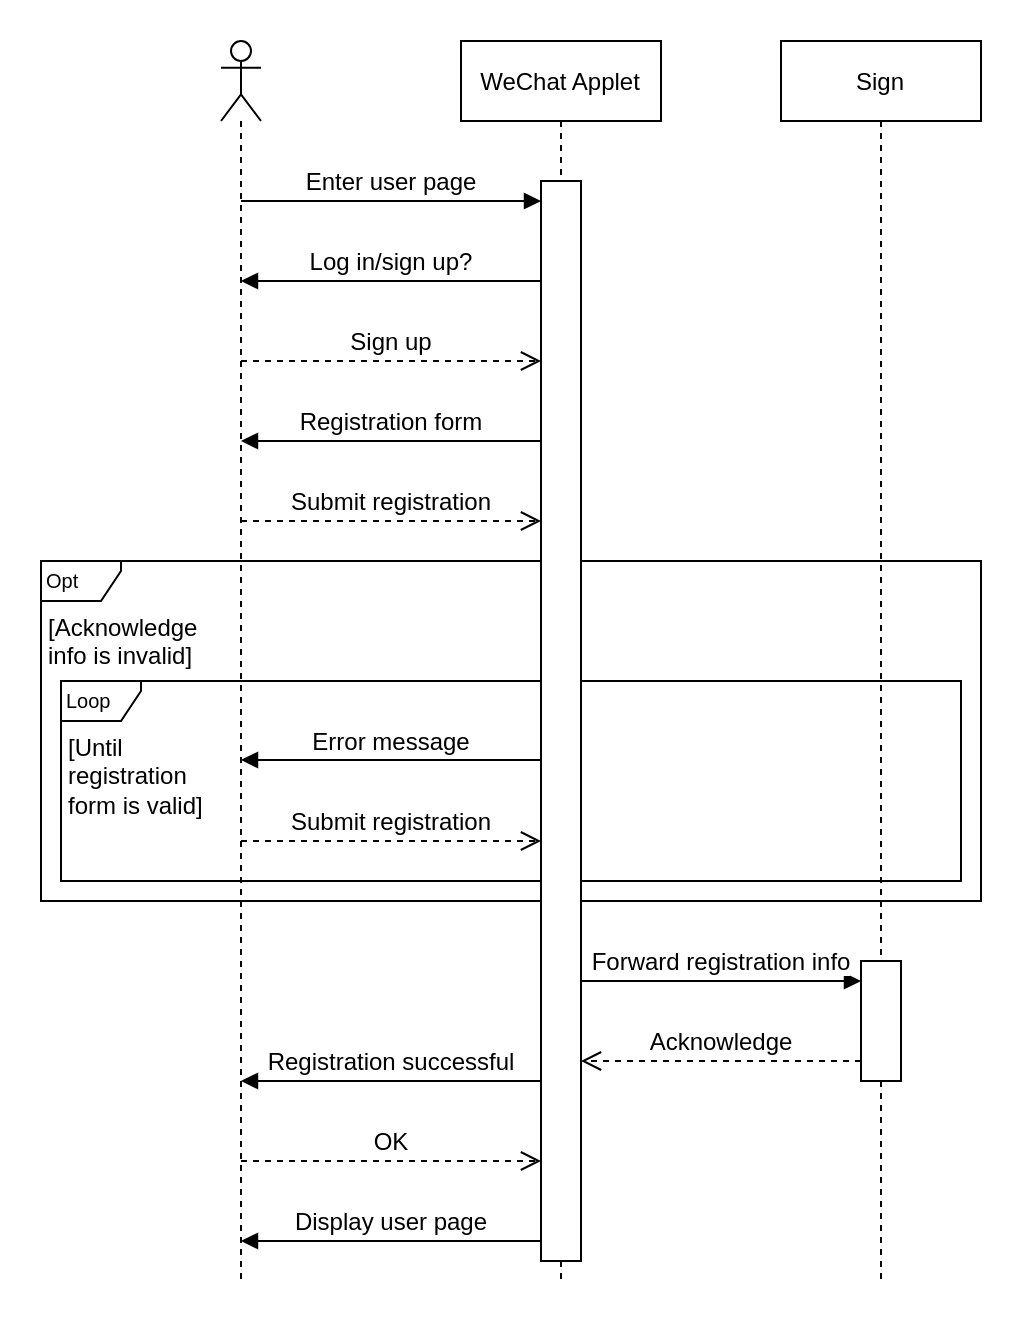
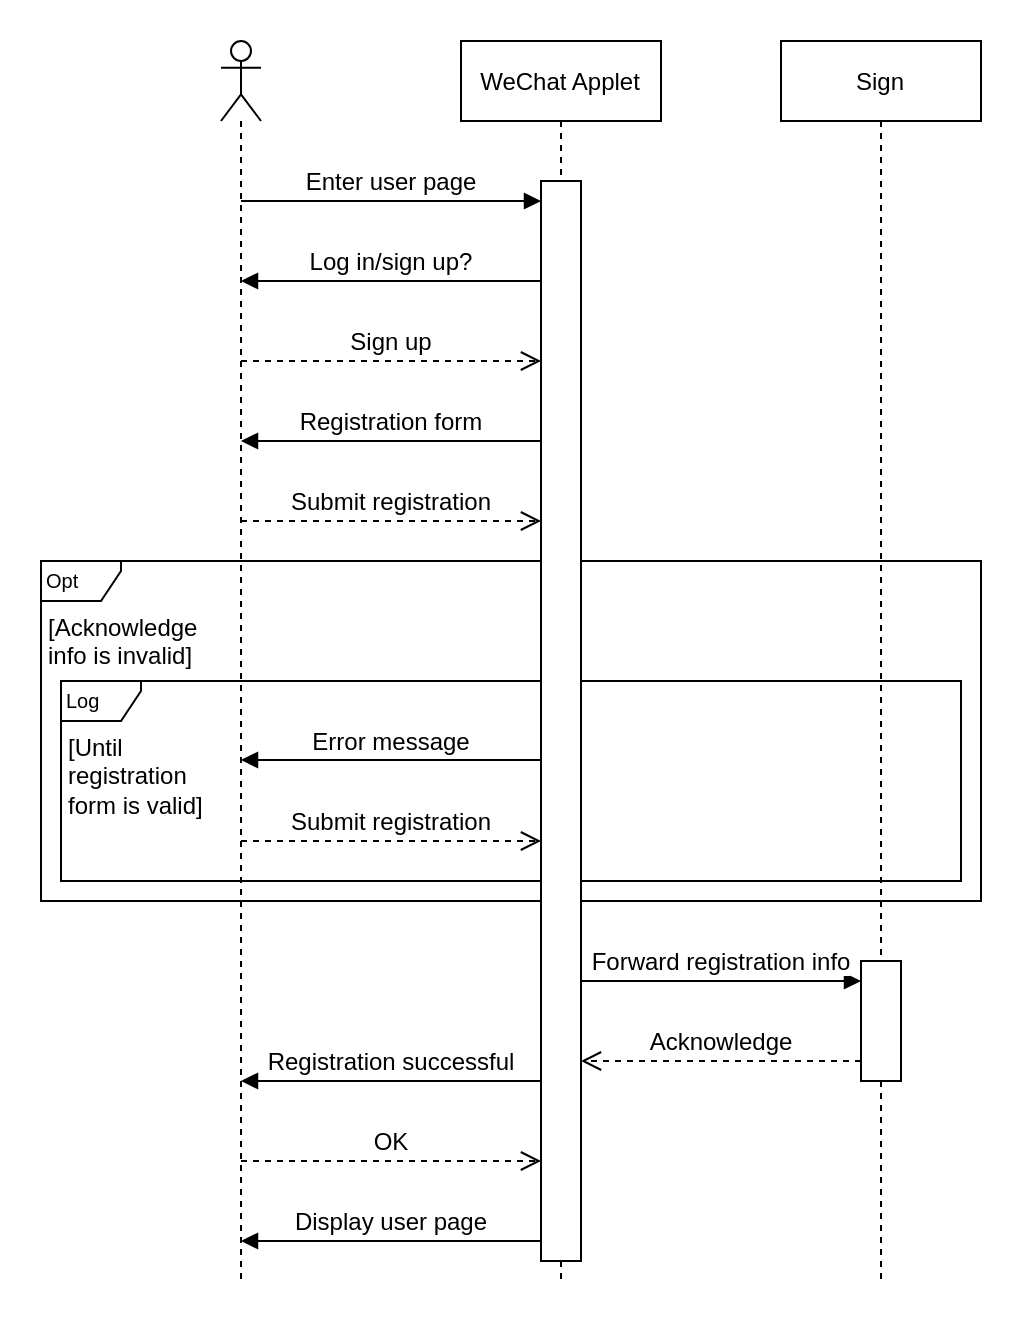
node "Loop": label "Loop" -> "Log"
